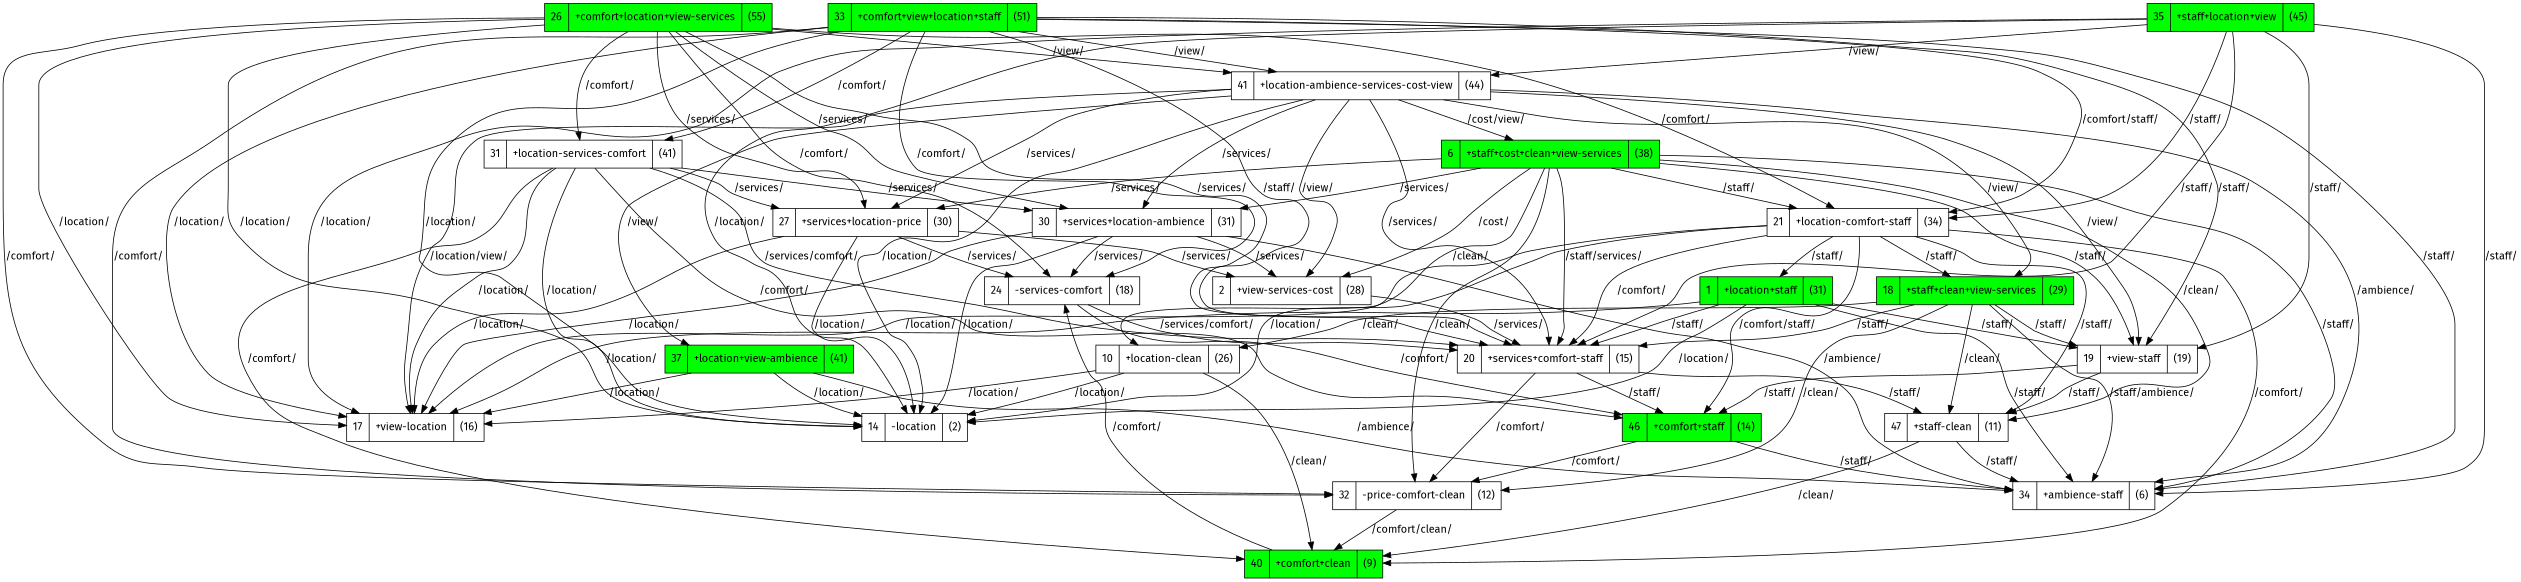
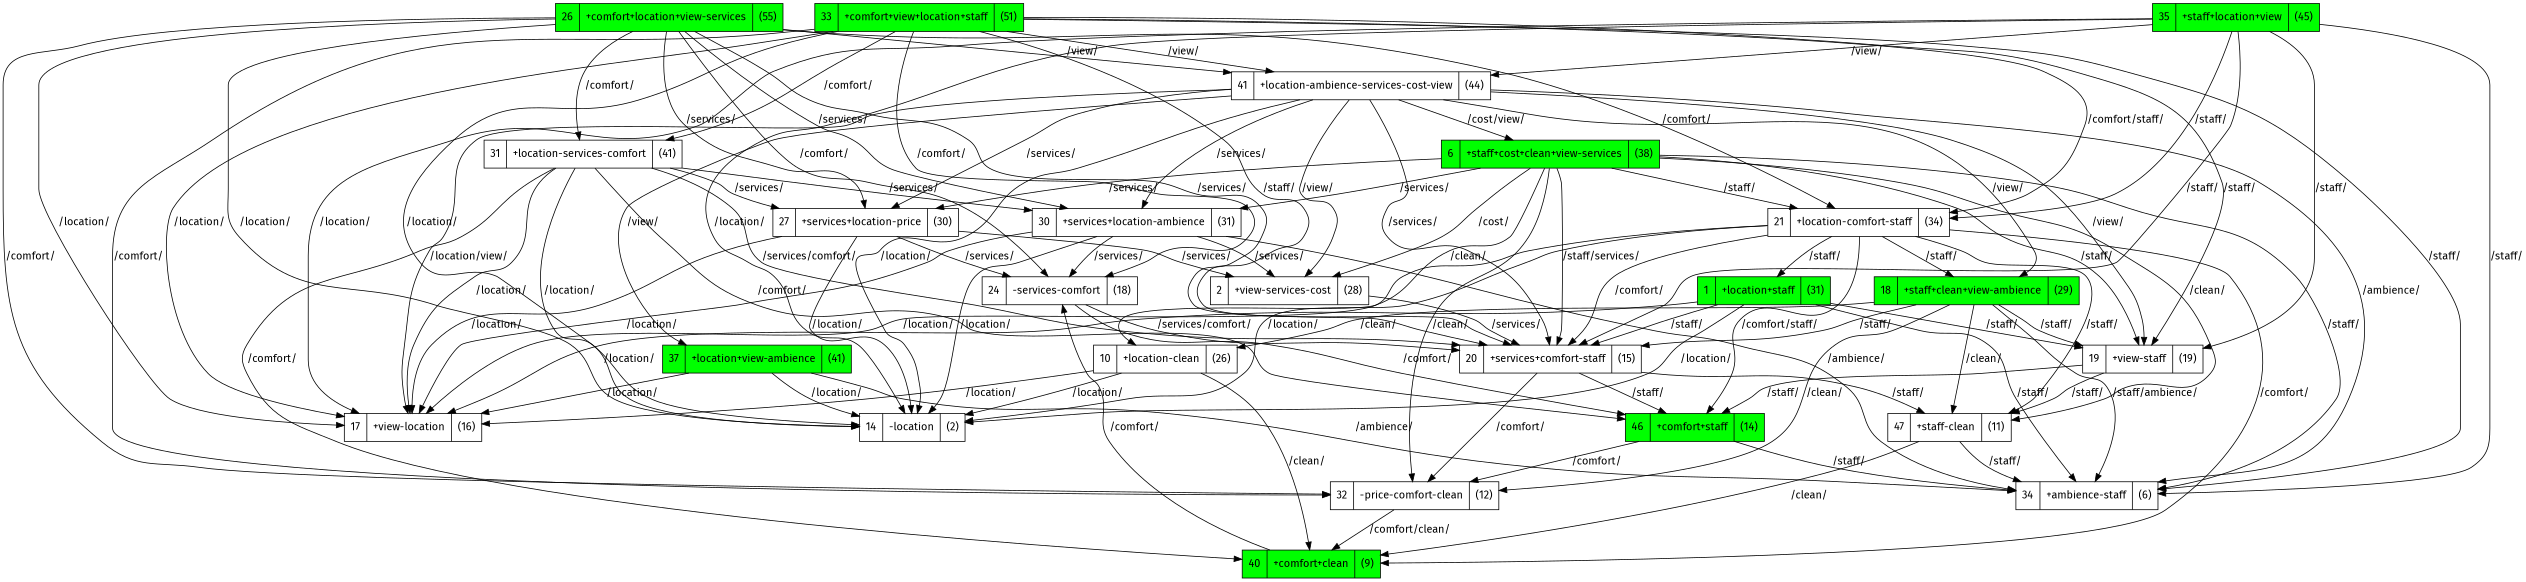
node "18": text "+staff+clean+view-services" -> "+staff+clean+view-ambience"
